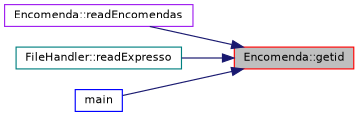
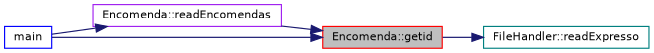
edge "main" -> "Encomenda::readEncomendas": added
edge "FileHandler::readExpresso" -> "Encomenda::getid": reversed
